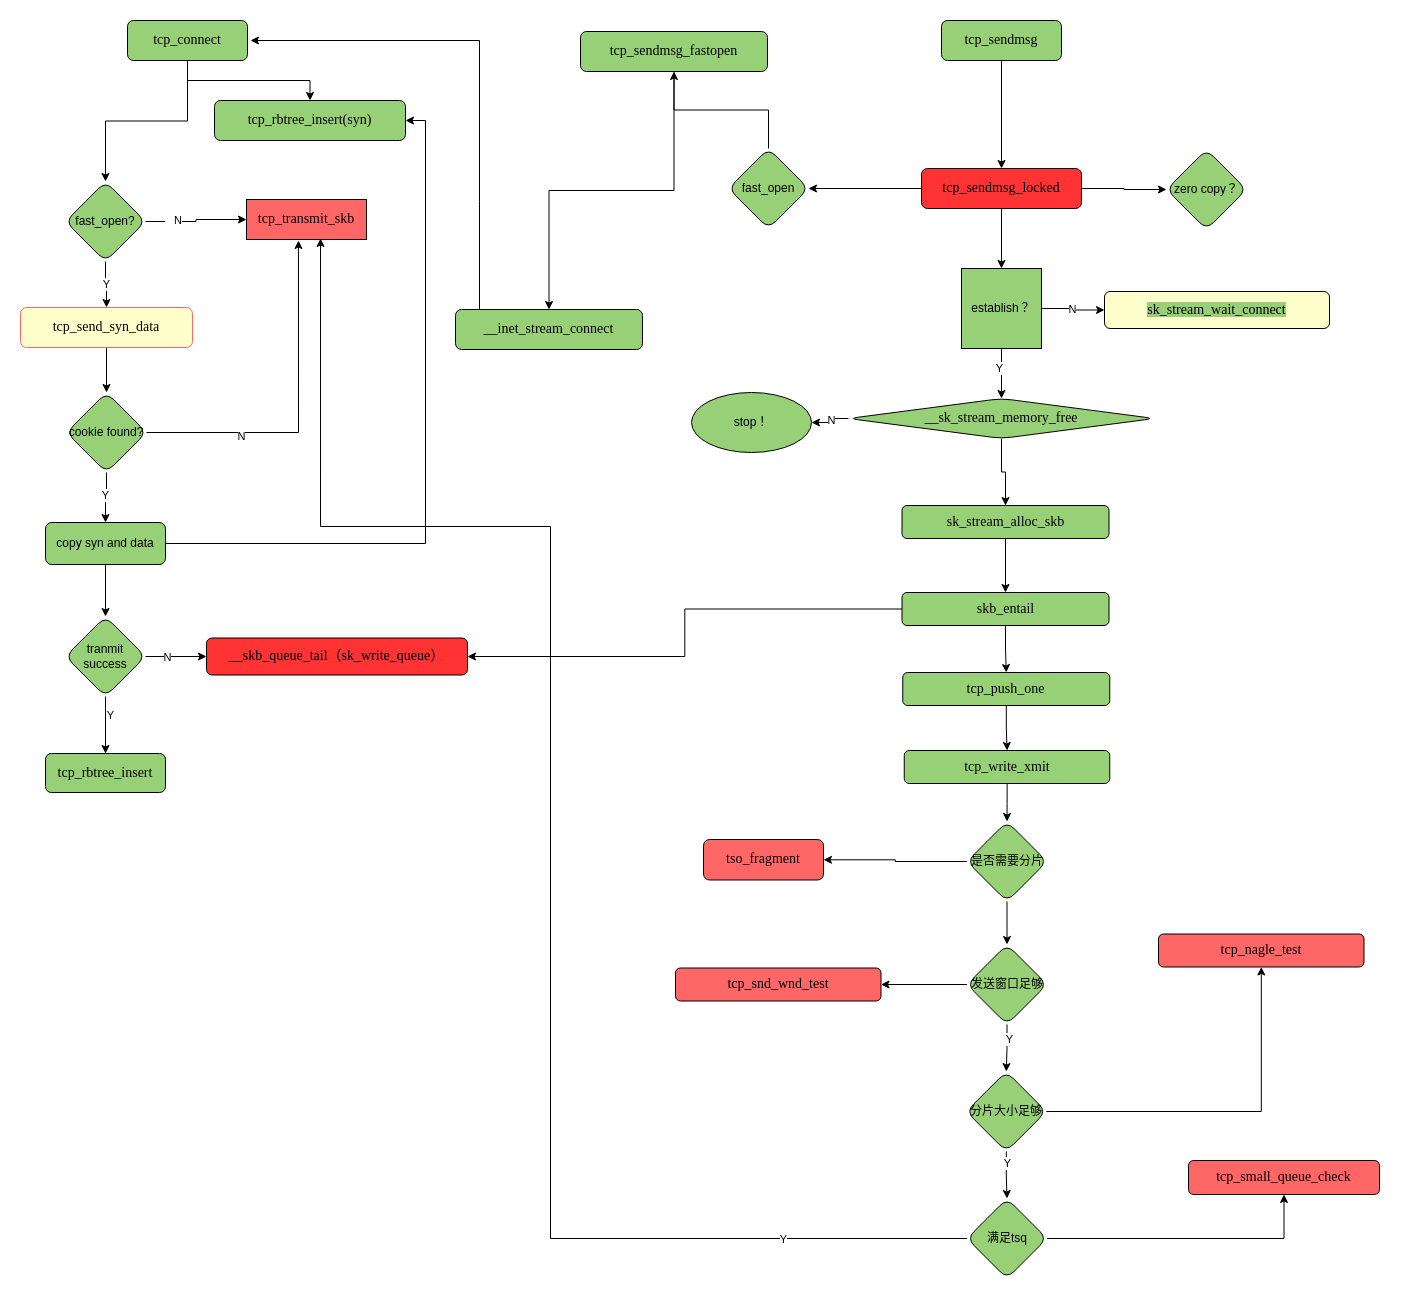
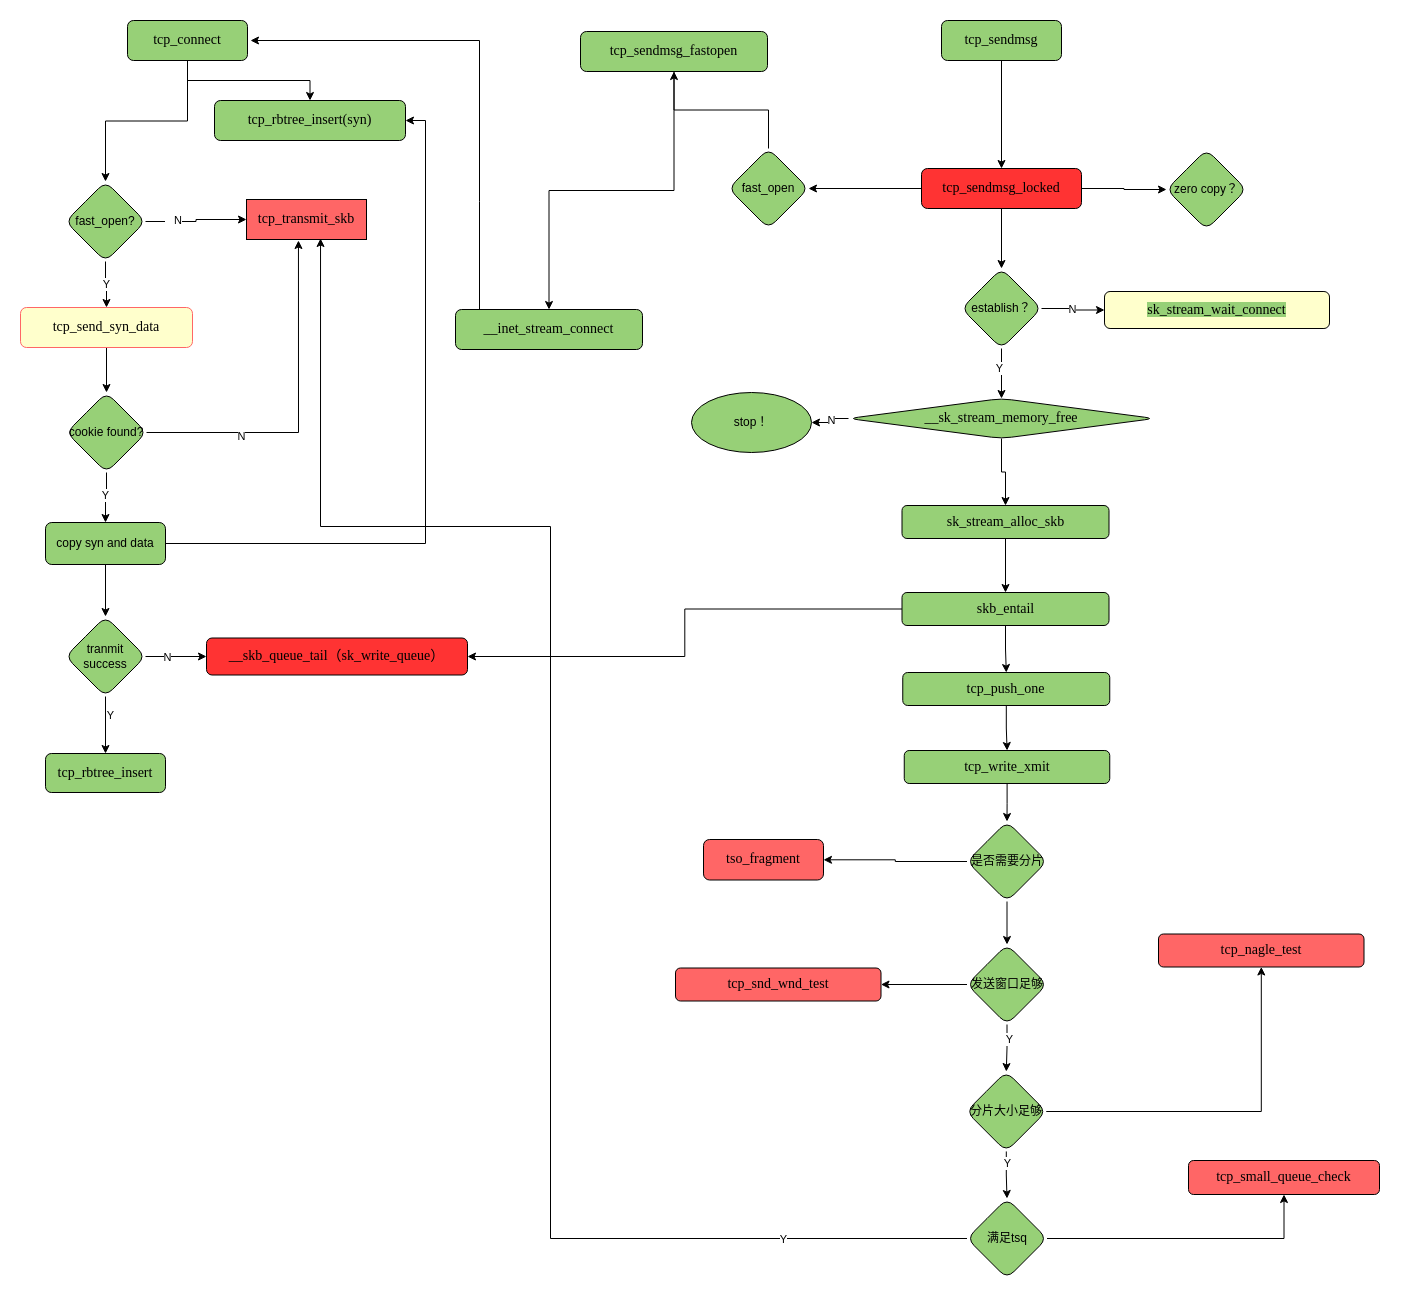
node "establish？": shape rectangle -> diamond
